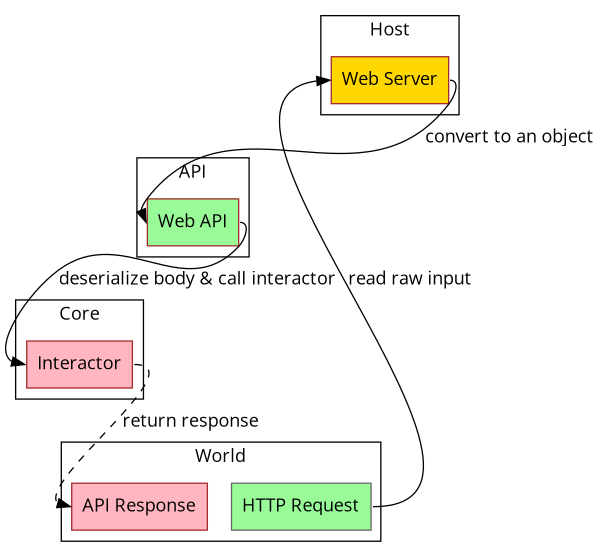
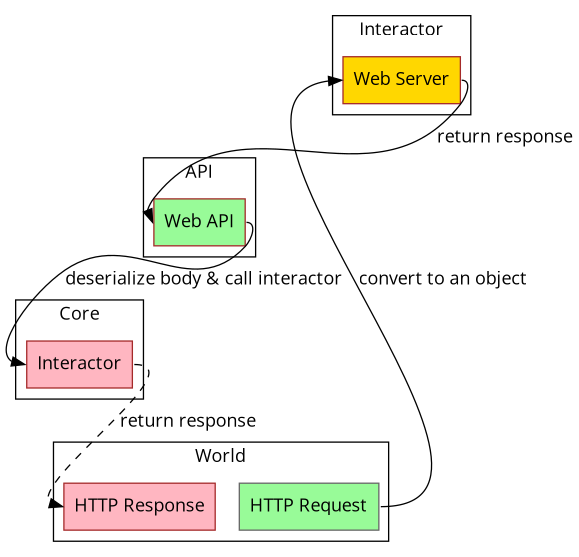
cluster "Host": label "Host" -> "Interactor"
edge "Web Server" -> "Web API": label "convert to an object" -> "return response"
edge "HTTP Request" -> "Web Server": label "read raw input" -> "convert to an object"
node "API Response": label "API Response" -> "HTTP Response"
